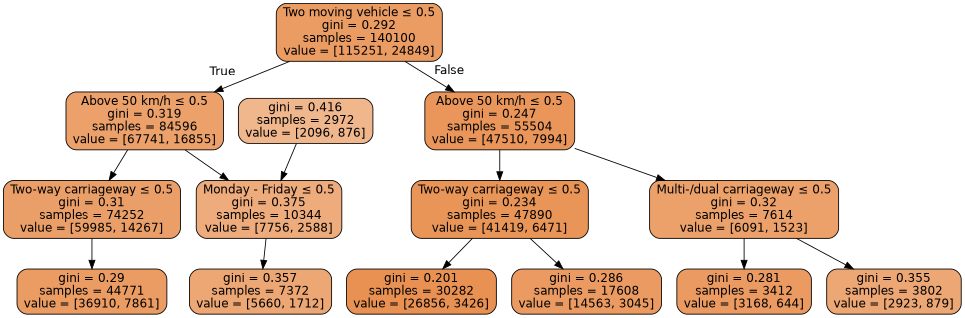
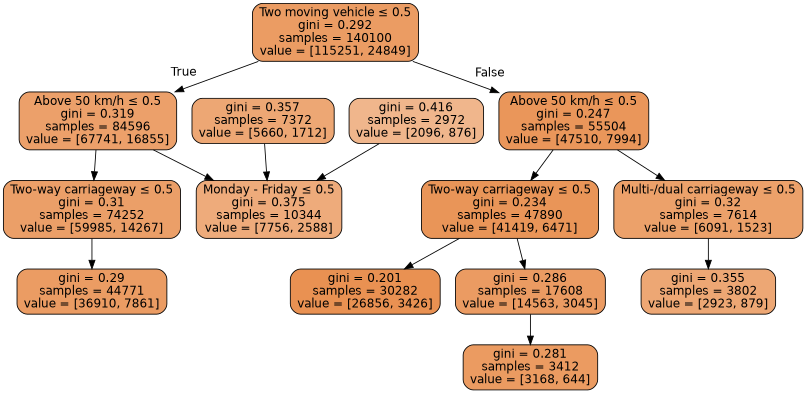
edge "Monday - Friday ≤ 0.5" -> "gini = 0.357": reversed
edge "Multi-/dual carriageway ≤ 0.5" -> "gini = 0.281": now "gini = 0.286" -> "gini = 0.281"
